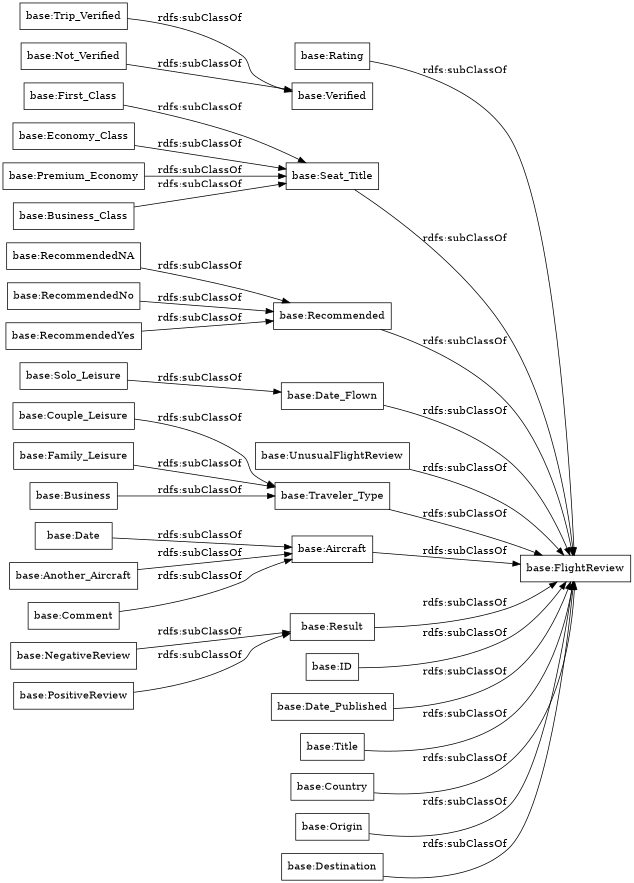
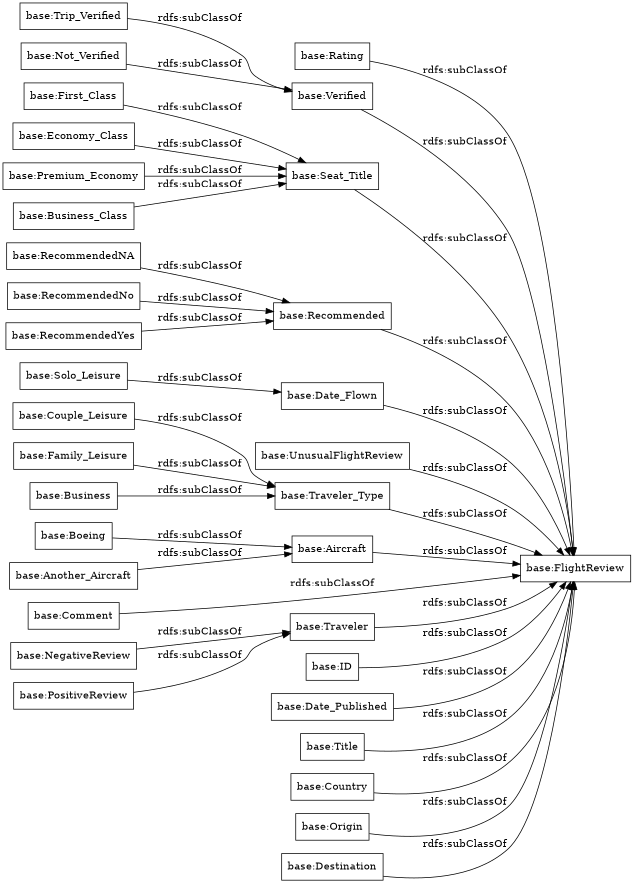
edge "base:Verified" -> "base:FlightReview": added, label "rdfs:subClassOf"
node "base:Date": label "base:Date" -> "base:Boeing"
edge "base:Comment" -> "base:Aircraft": now "base:Comment" -> "base:FlightReview"
node "base:Result": label "base:Result" -> "base:Traveler"
